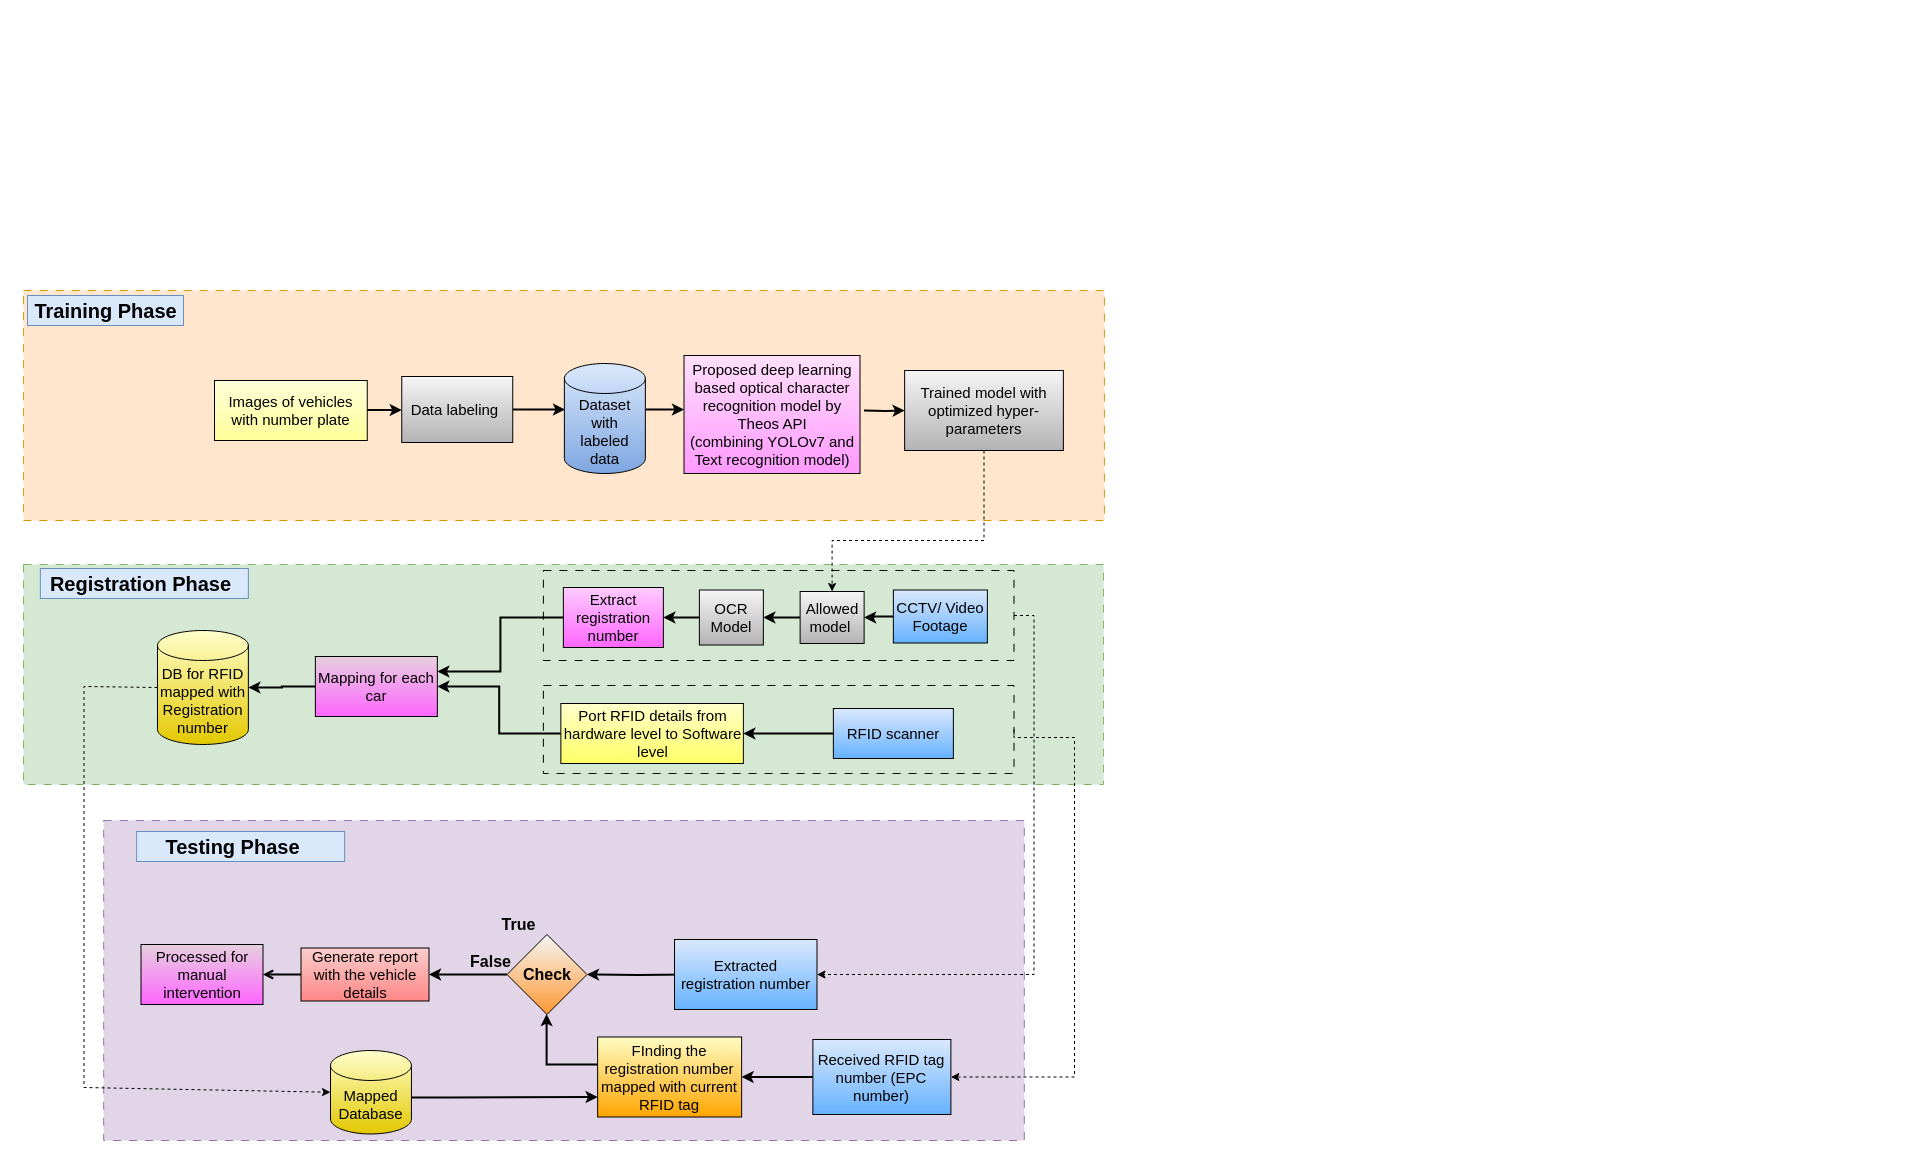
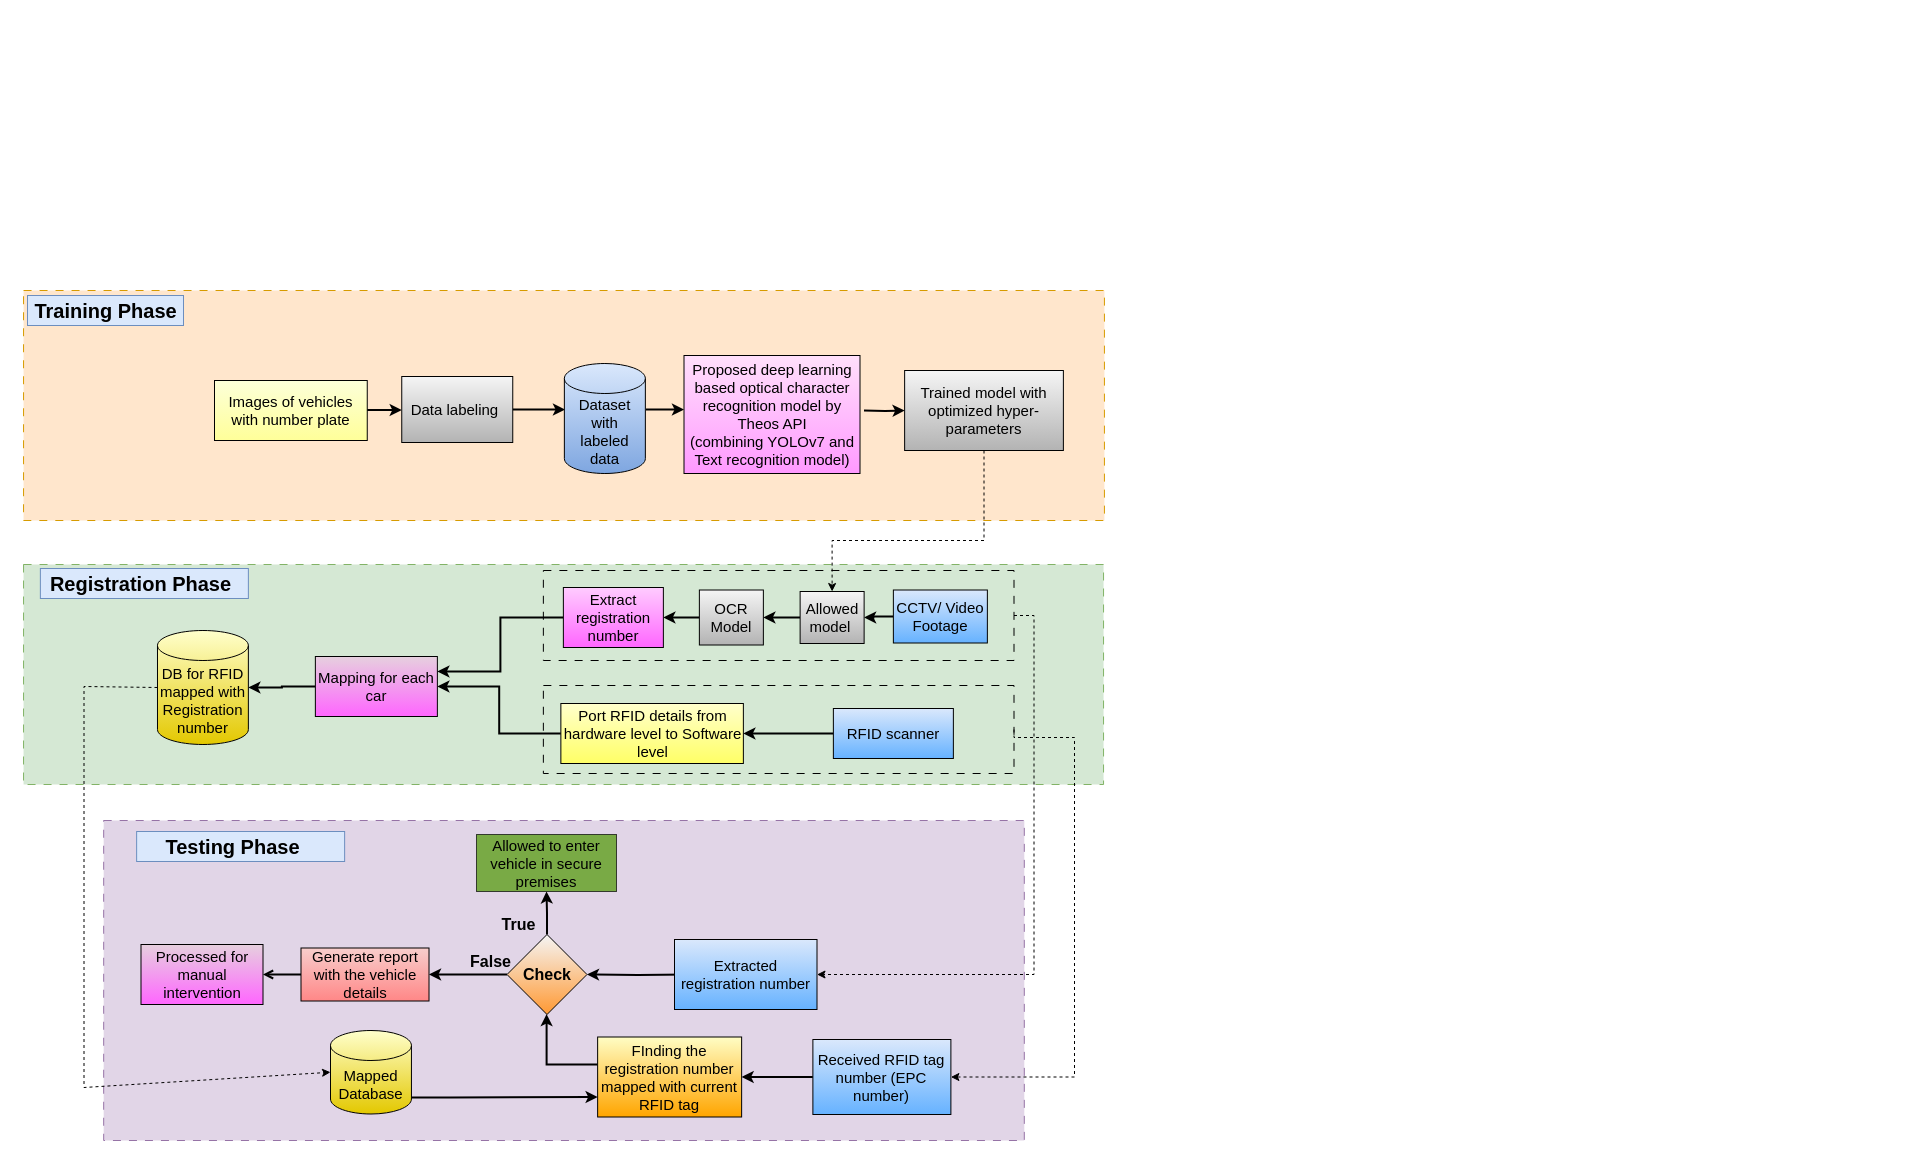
node "Allowed to enter vehicle in secure premises": added
edge "Check" -> "Allowed to enter vehicle in secure premises": added
node "Mapped Database": moved (371, 1092) -> (371, 1072)
